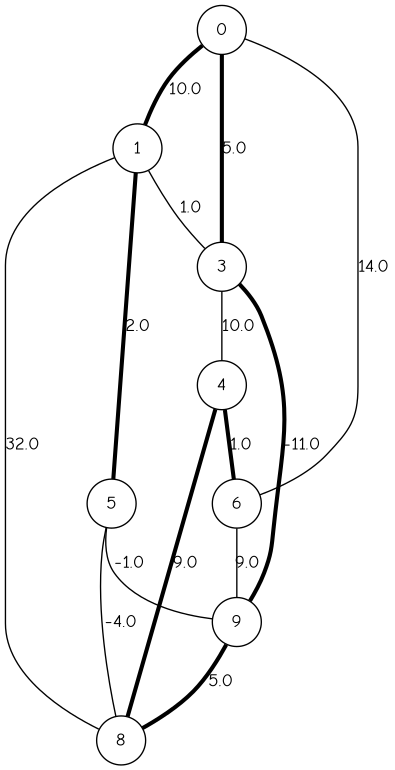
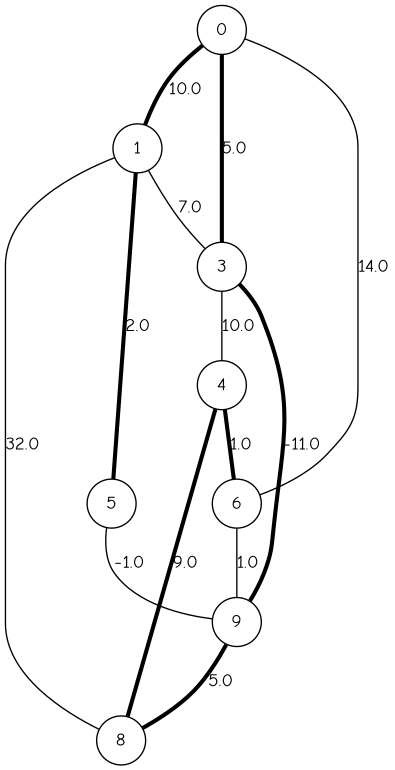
edge "1" -- "3": label "1.0" -> "7.0"
edge "6" -- "9": label "9.0" -> "1.0"
edge "5" -- "8": removed, label "-4.0"
